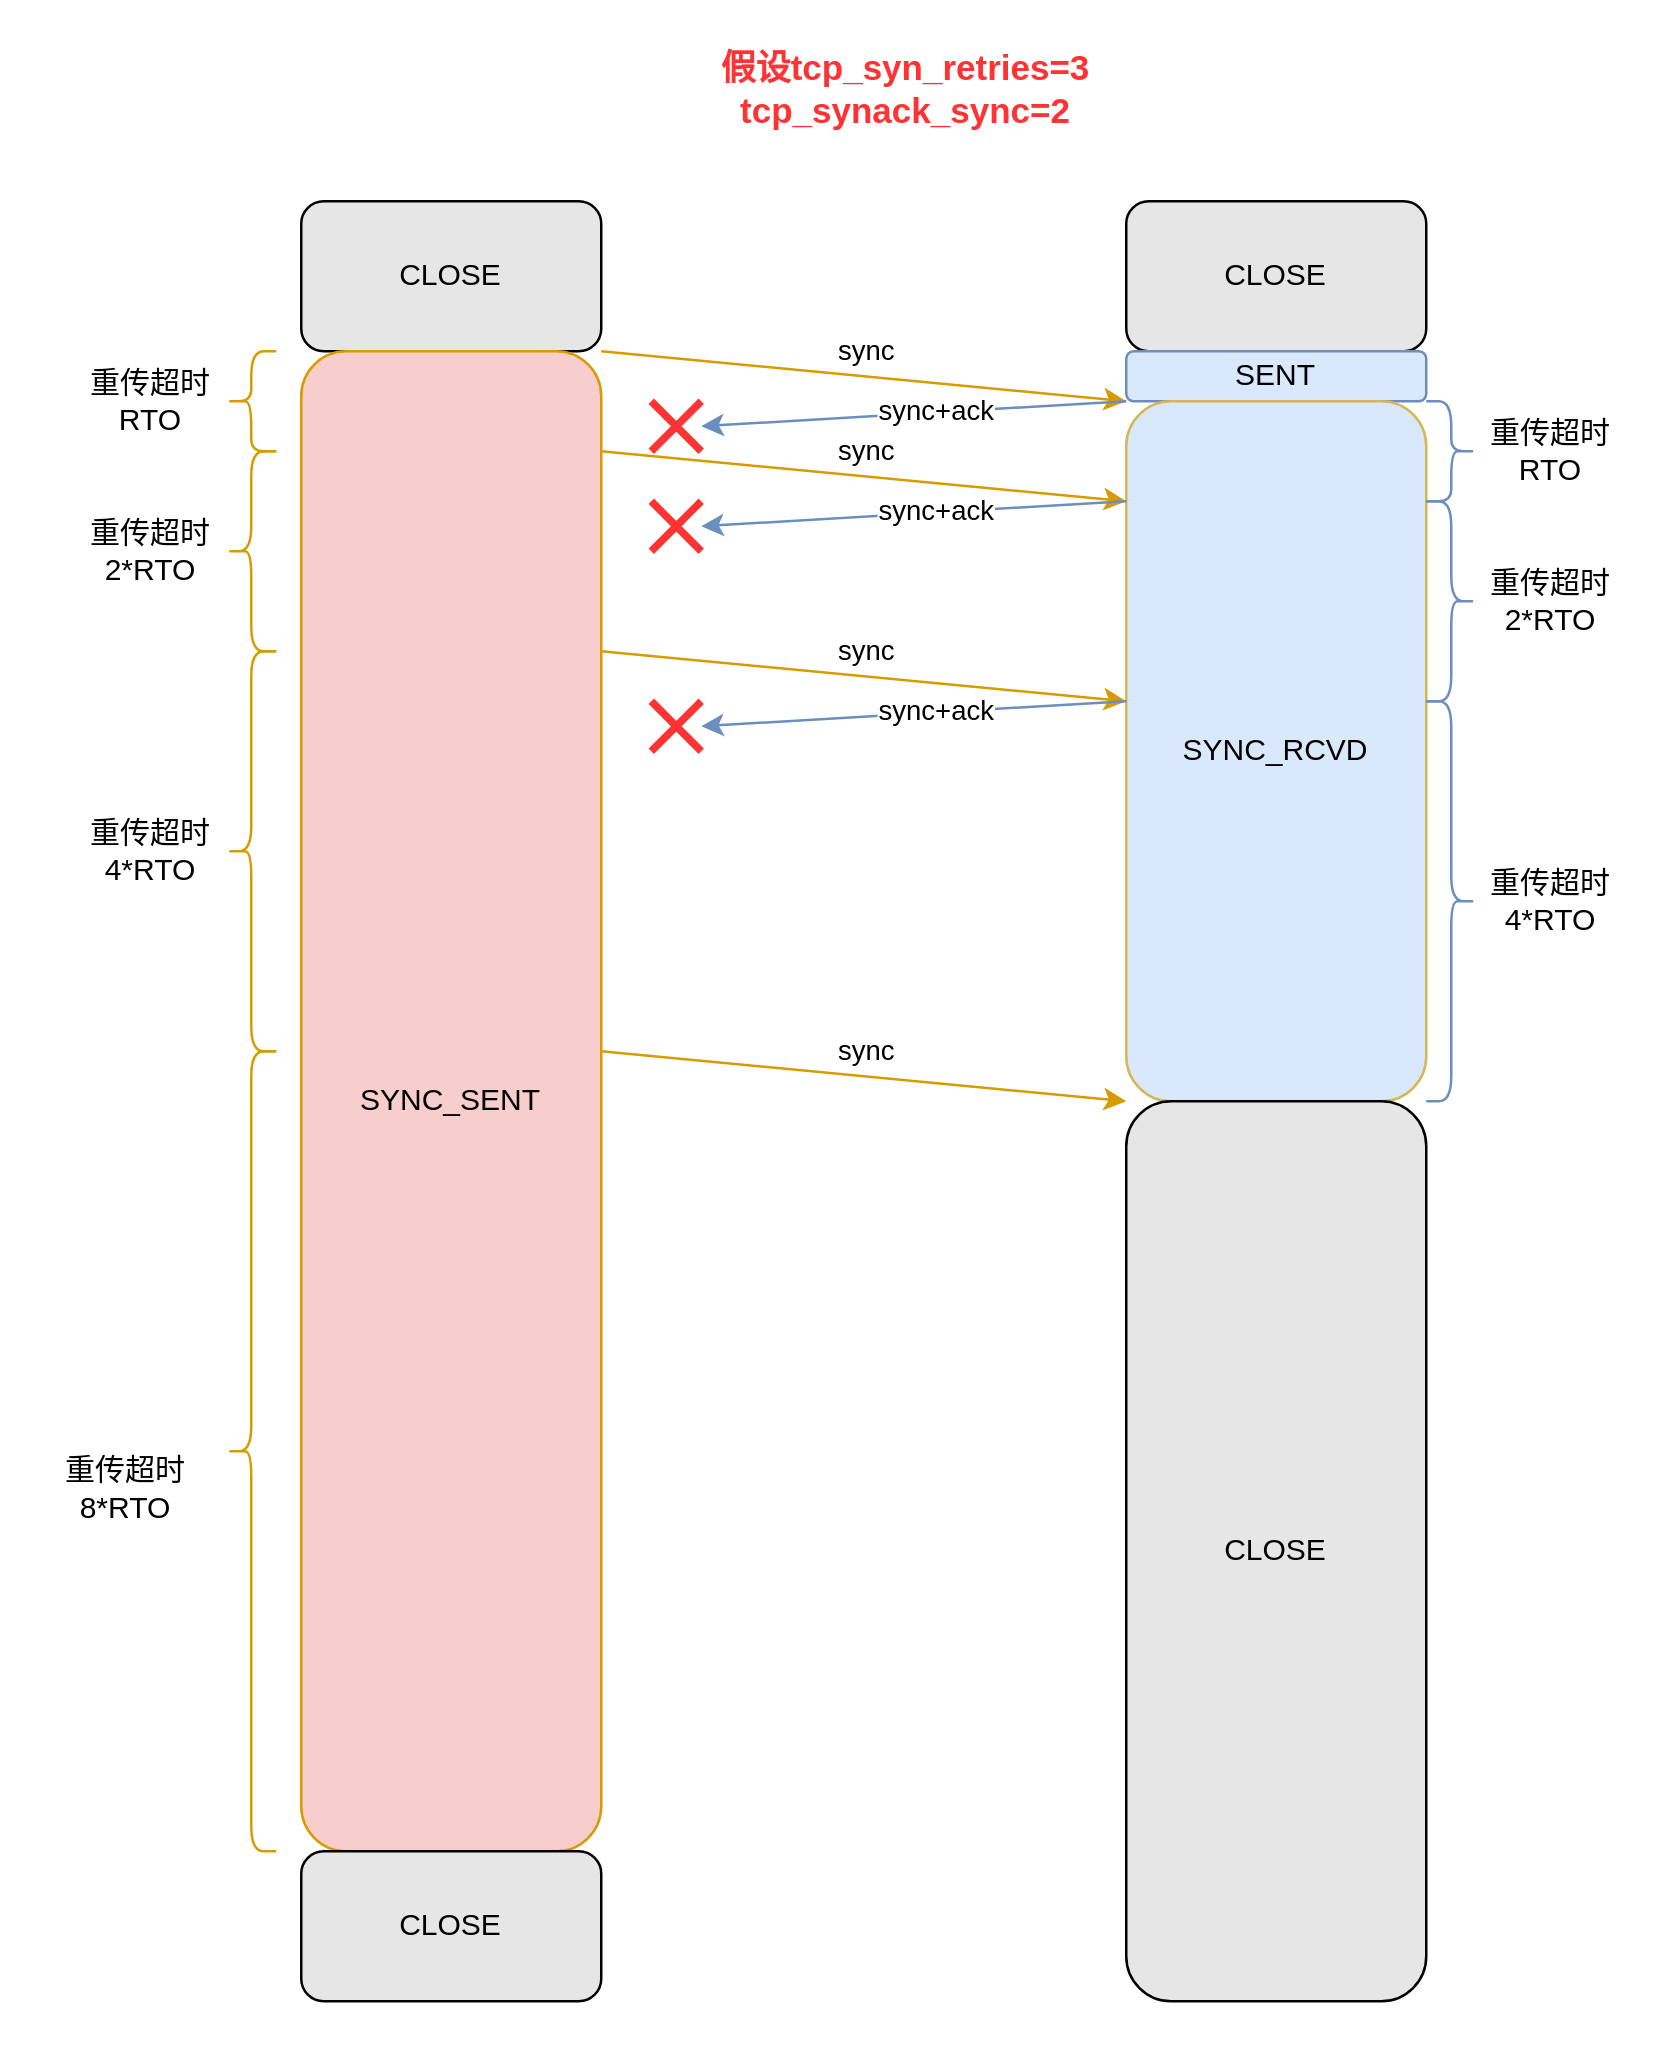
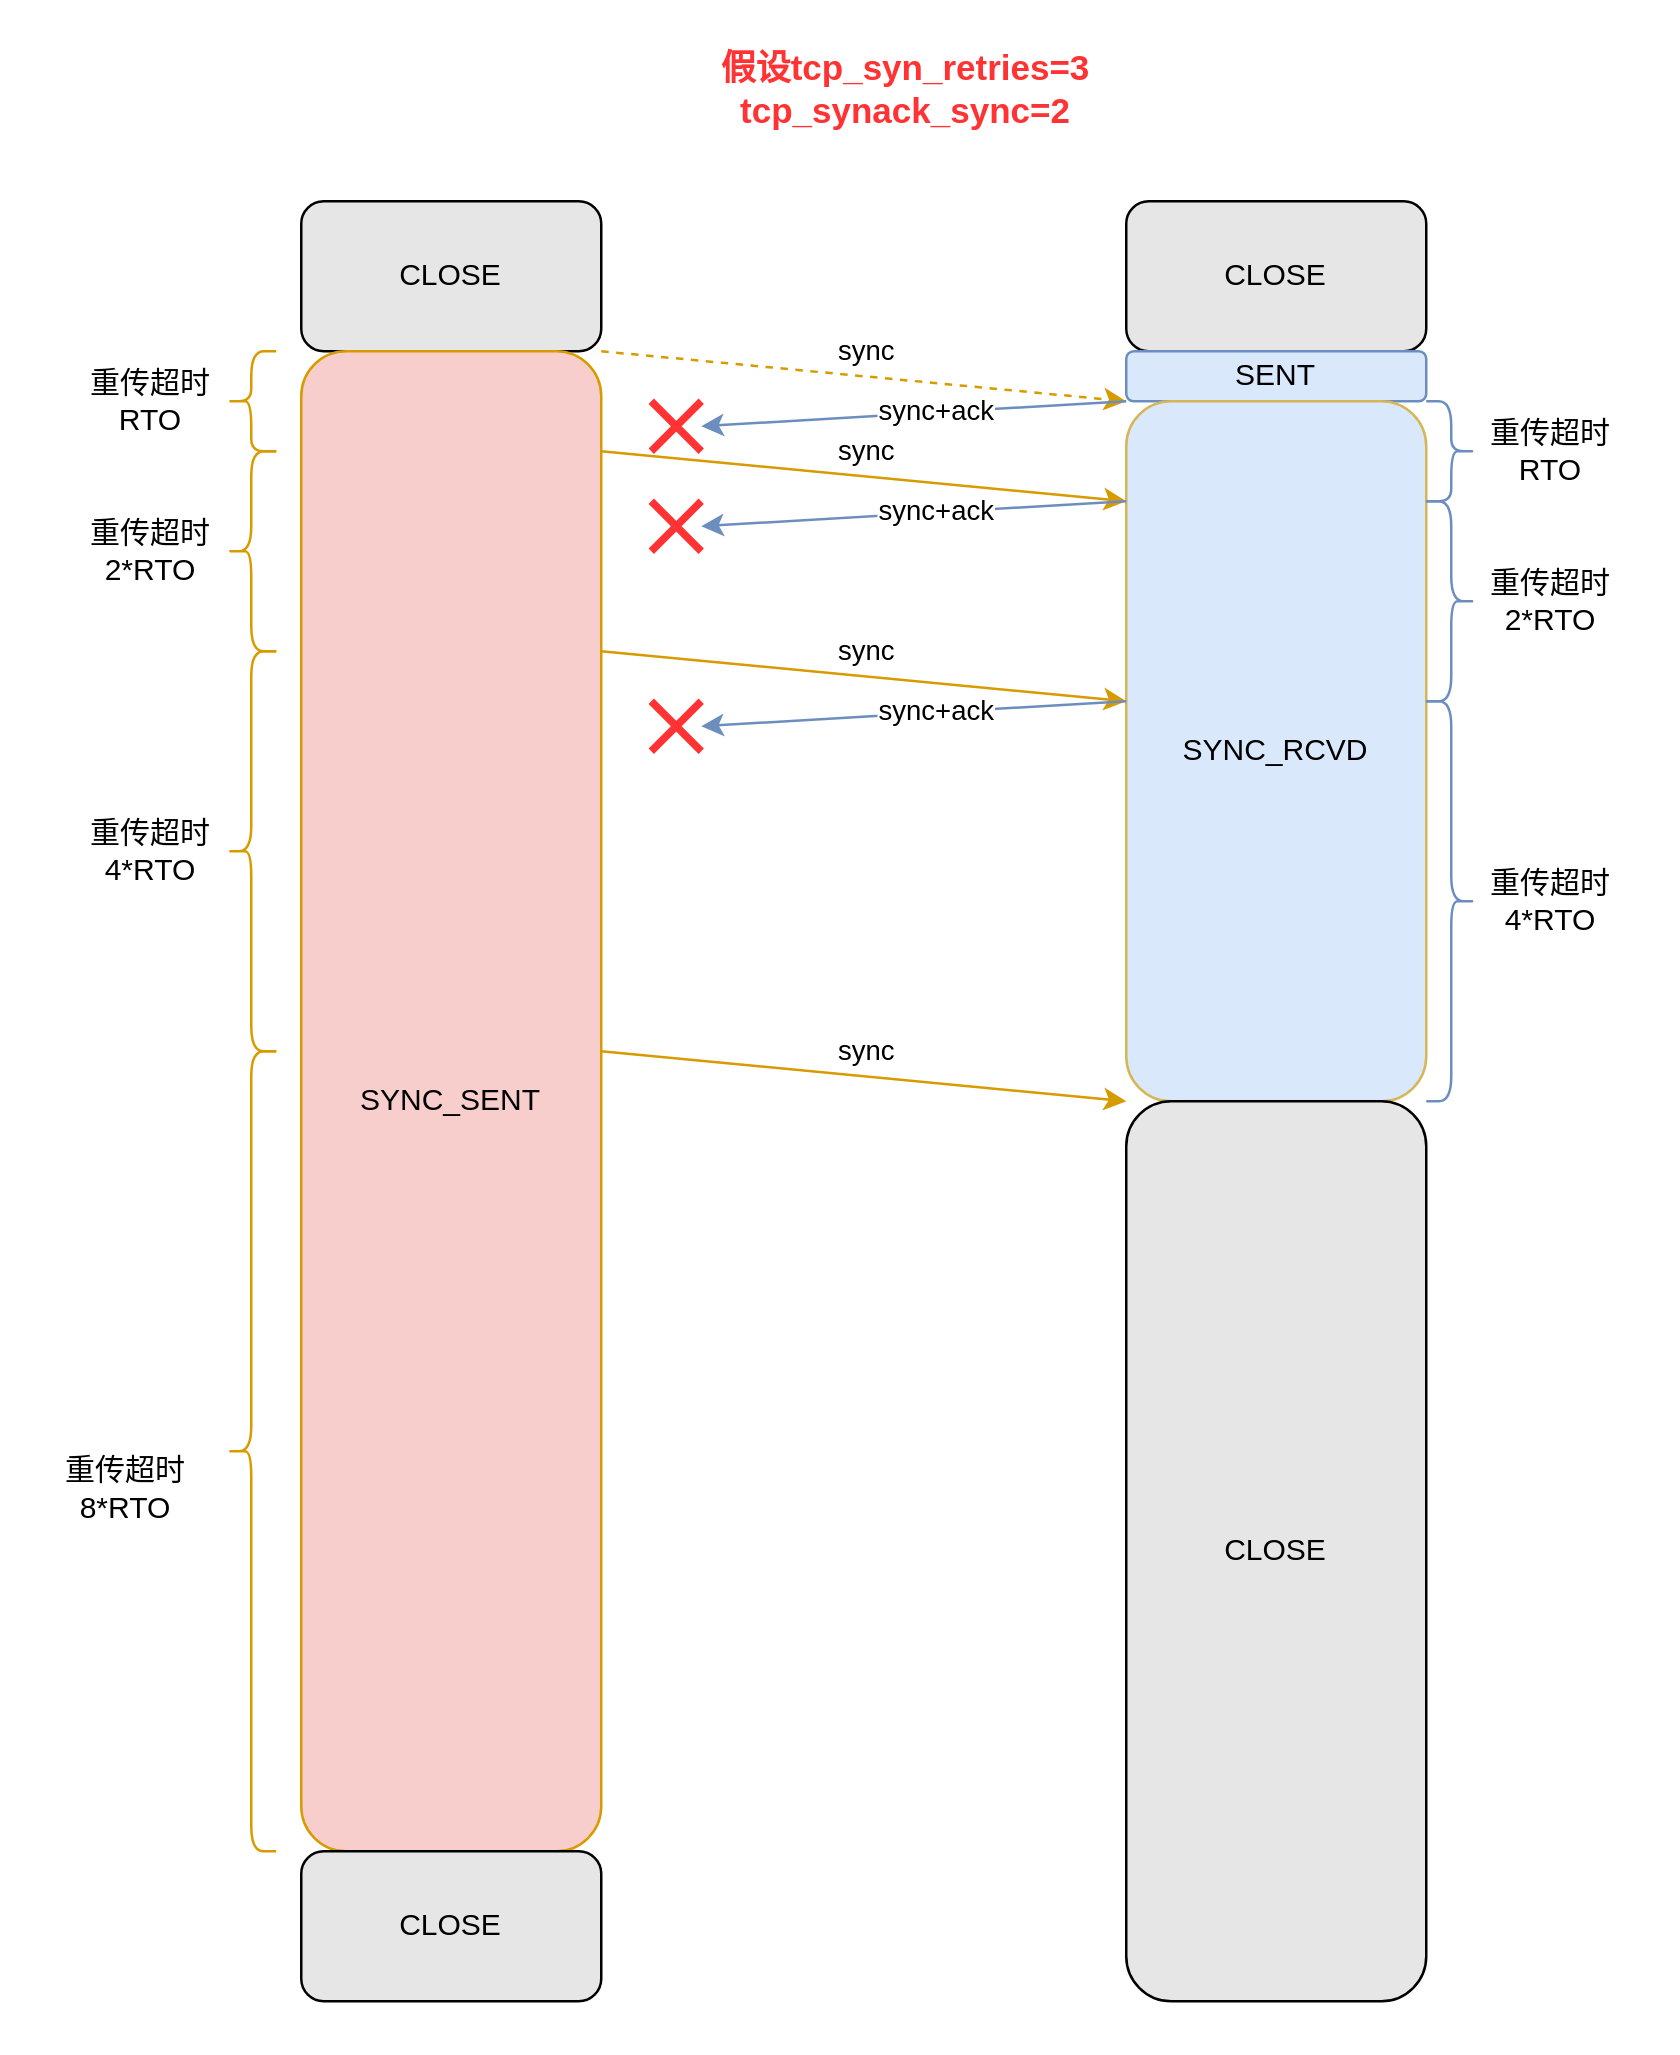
edge "SYNC_SENT" -> "SENT": style solid -> dashed
